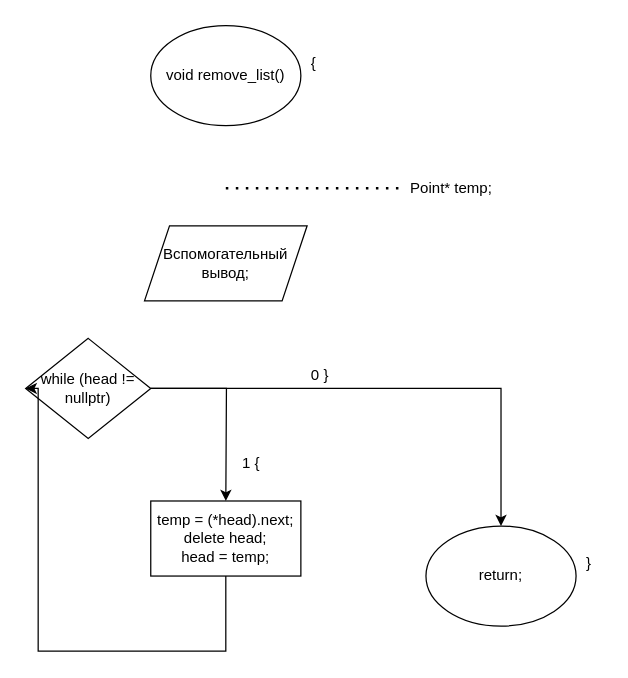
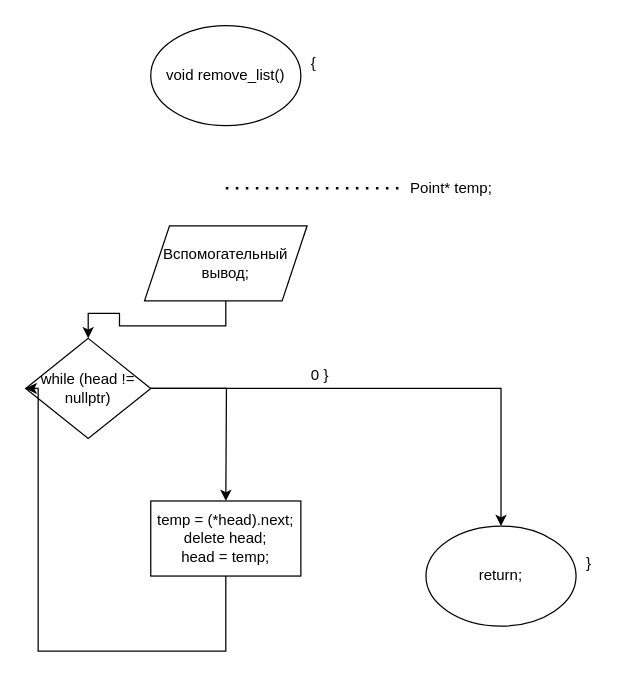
edge "Вспомогательный вывод;" -> "while (head != nullptr)": added
node "1 {": removed
